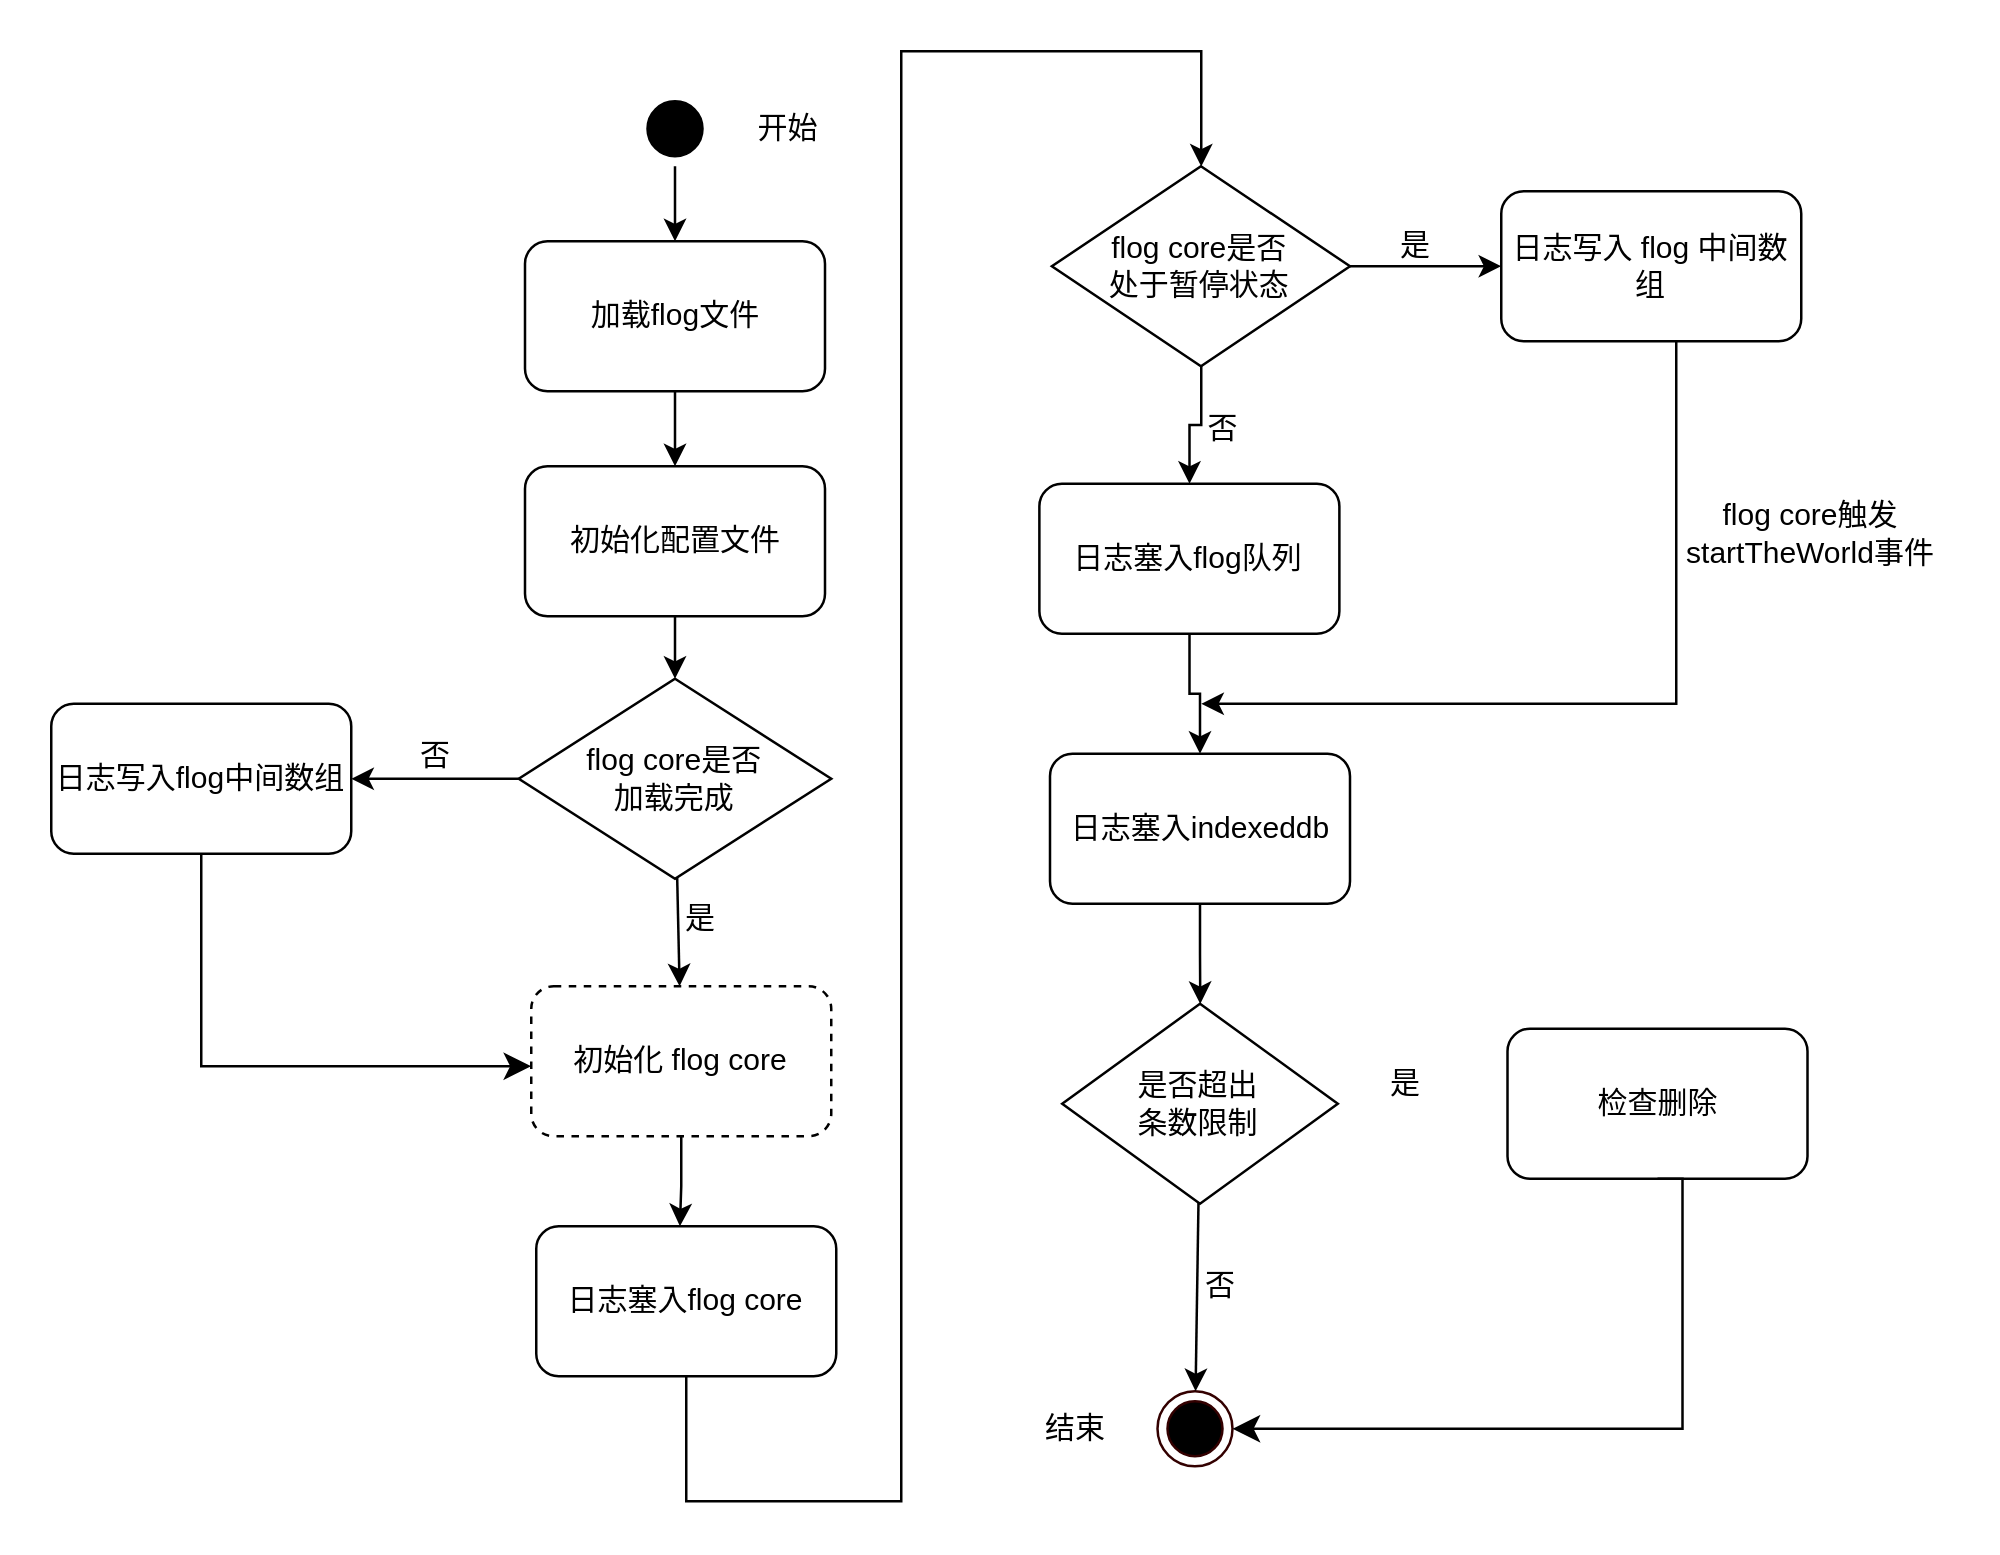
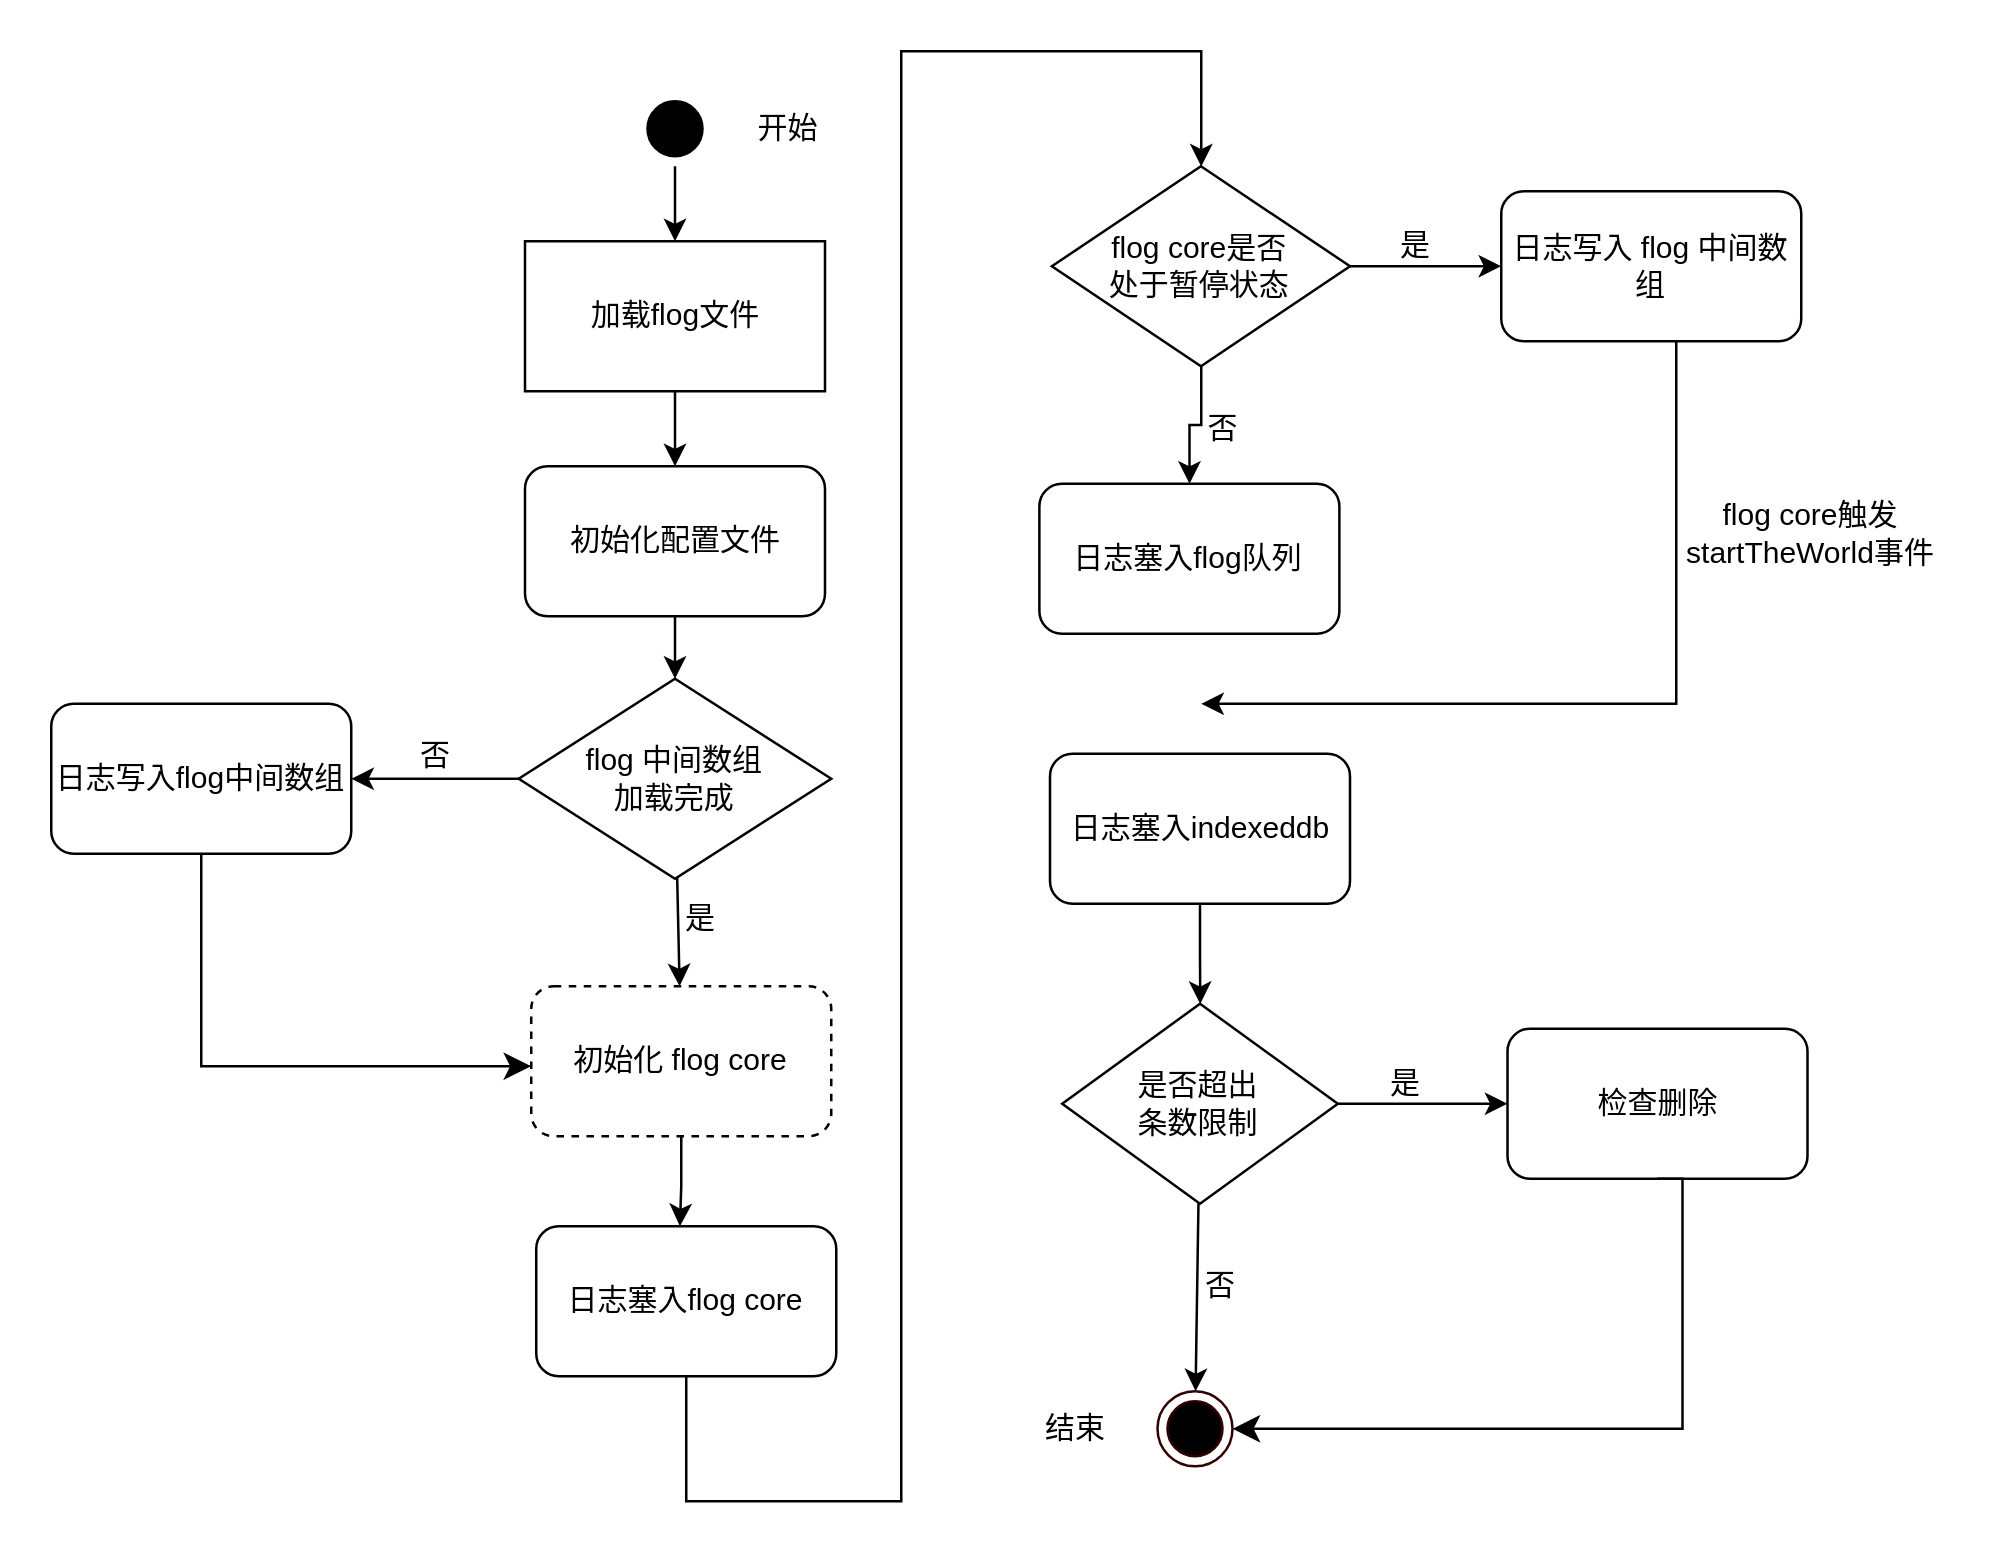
node "加载flog文件": shape rounded rectangle -> rectangle
edge "日志塞入flog队列" -> "日志塞入indexeddb": removed
node "flog core是否 加载完成": label "flog core是否 加载完成" -> "flog 中间数组 加载完成"
edge "是否超出 条数限制" -> "检查删除": added
